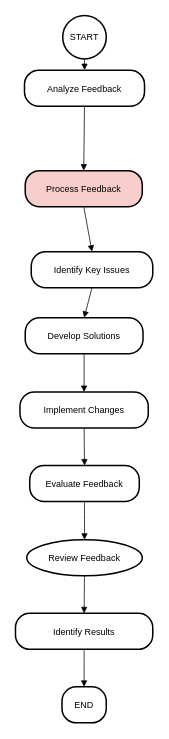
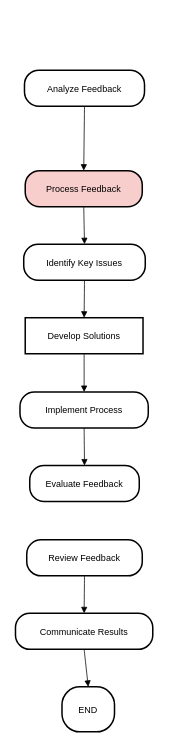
node "START": removed
edge "START" -> "Analyze Feedback": removed
node "Identify Key Issues": moved (92, 270) -> (84, 262)
node "Develop Solutions": shape rounded rectangle -> rectangle
node "Implement Changes": label "Implement Changes" -> "Implement Process"
edge "Evaluate Feedback" -> "Review Feedback": removed
node "Review Feedback": shape ellipse -> rounded rectangle
node "Identify Results": label "Identify Results" -> "Communicate Results"
node "END": size 44x36 -> 53x45
